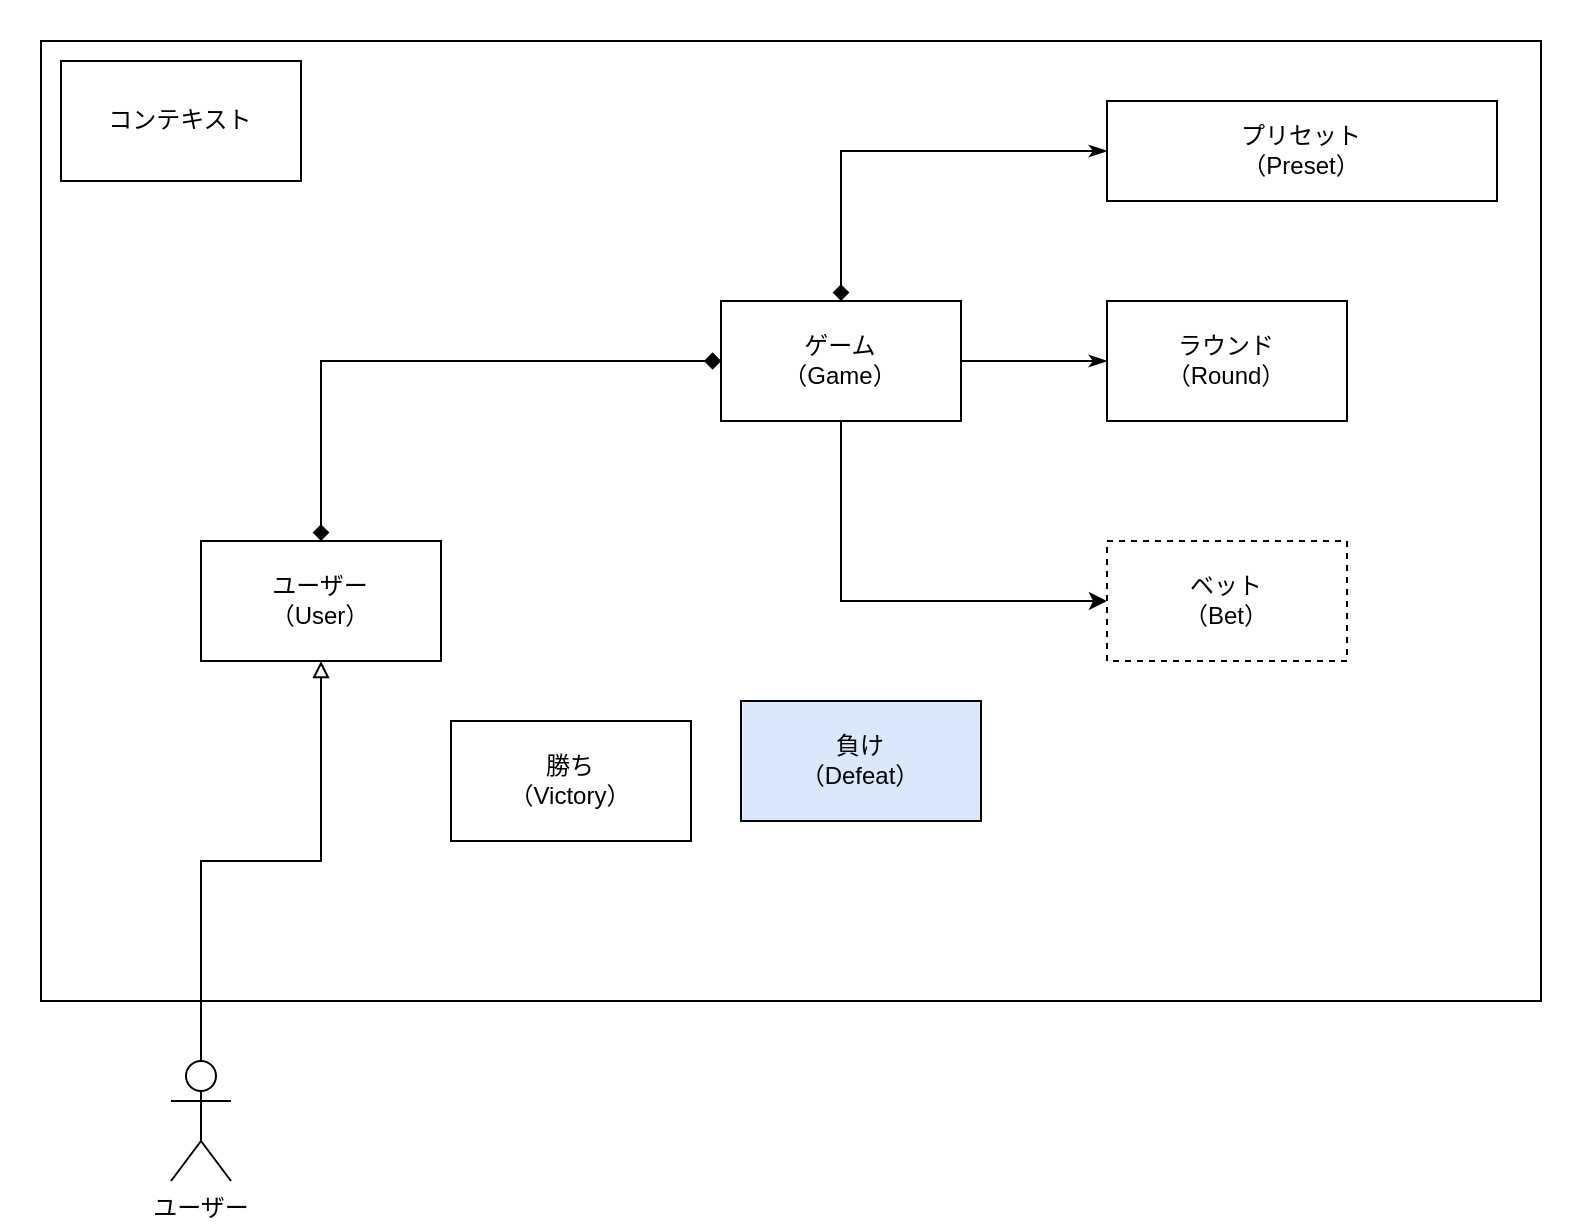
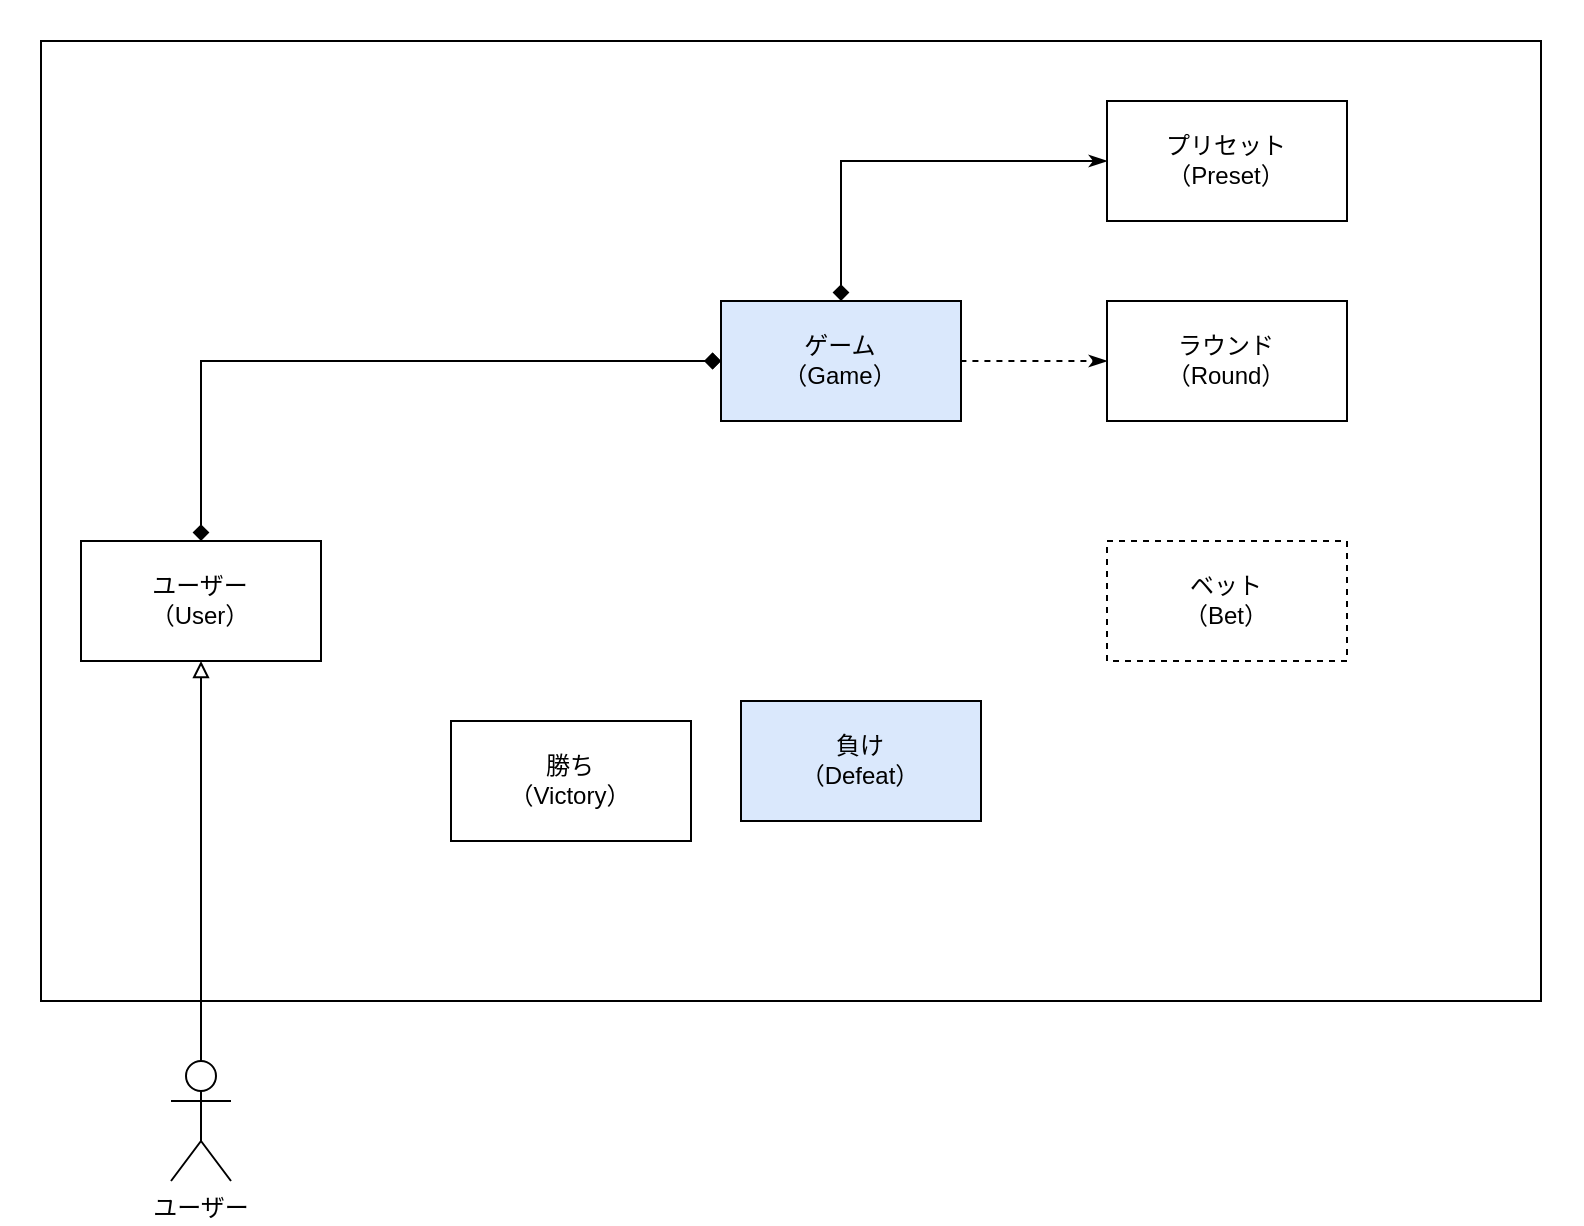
node "コンテキスト": removed
node "プリセット （Preset）": size 390x100 -> 240x120
node "ゲーム （Game）": fillcolor #ffffff -> #dae8fc
edge "ゲーム （Game）" -- "ラウンド （Round）": style solid -> dashed
node "ユーザー （User）": moved (321, 601) -> (201, 601)
edge "ゲーム （Game）" -> "ベット （Bet）": removed
